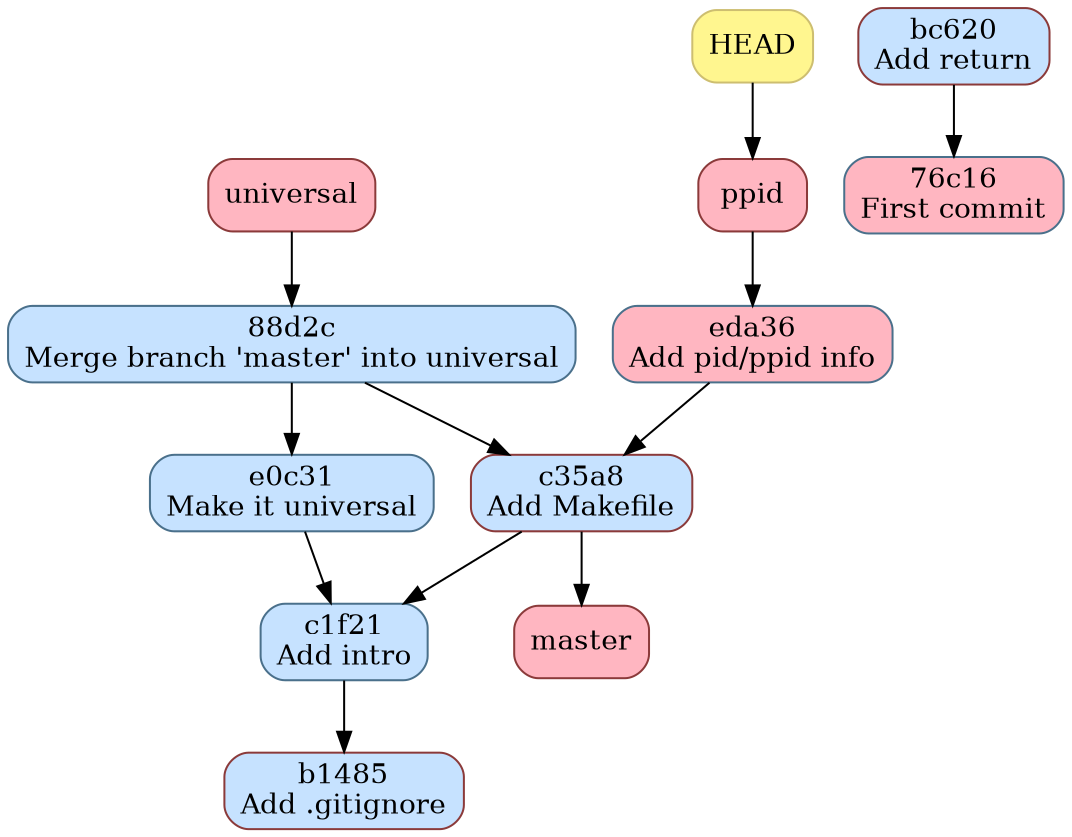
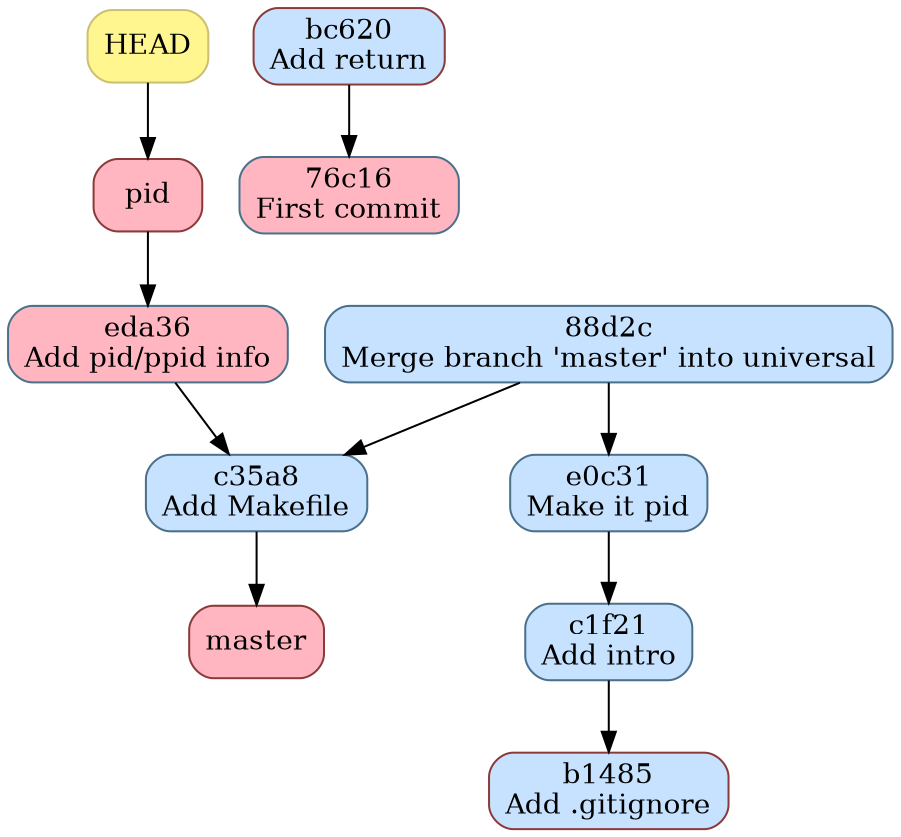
node "universal": removed
node "ppid": label "ppid" -> "pid"
node "e0c31 Make it universal": label "e0c31 Make it universal" -> "e0c31 Make it pid"
node "c35a8 Add Makefile": color indianred4 -> skyblue4
edge "c35a8 Add Makefile" -> "c1f21 Add intro": removed
